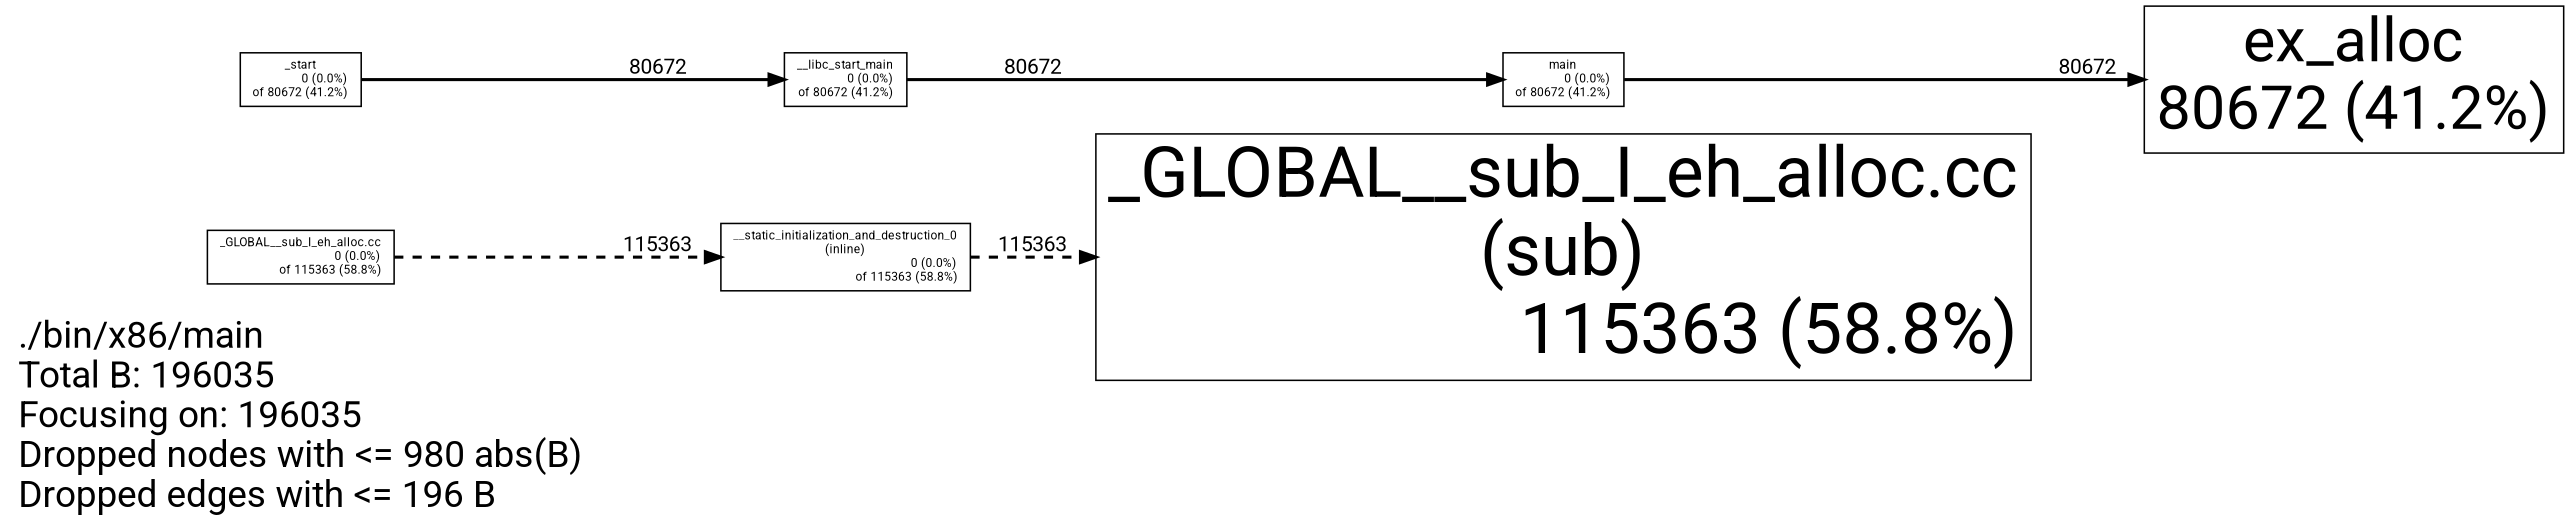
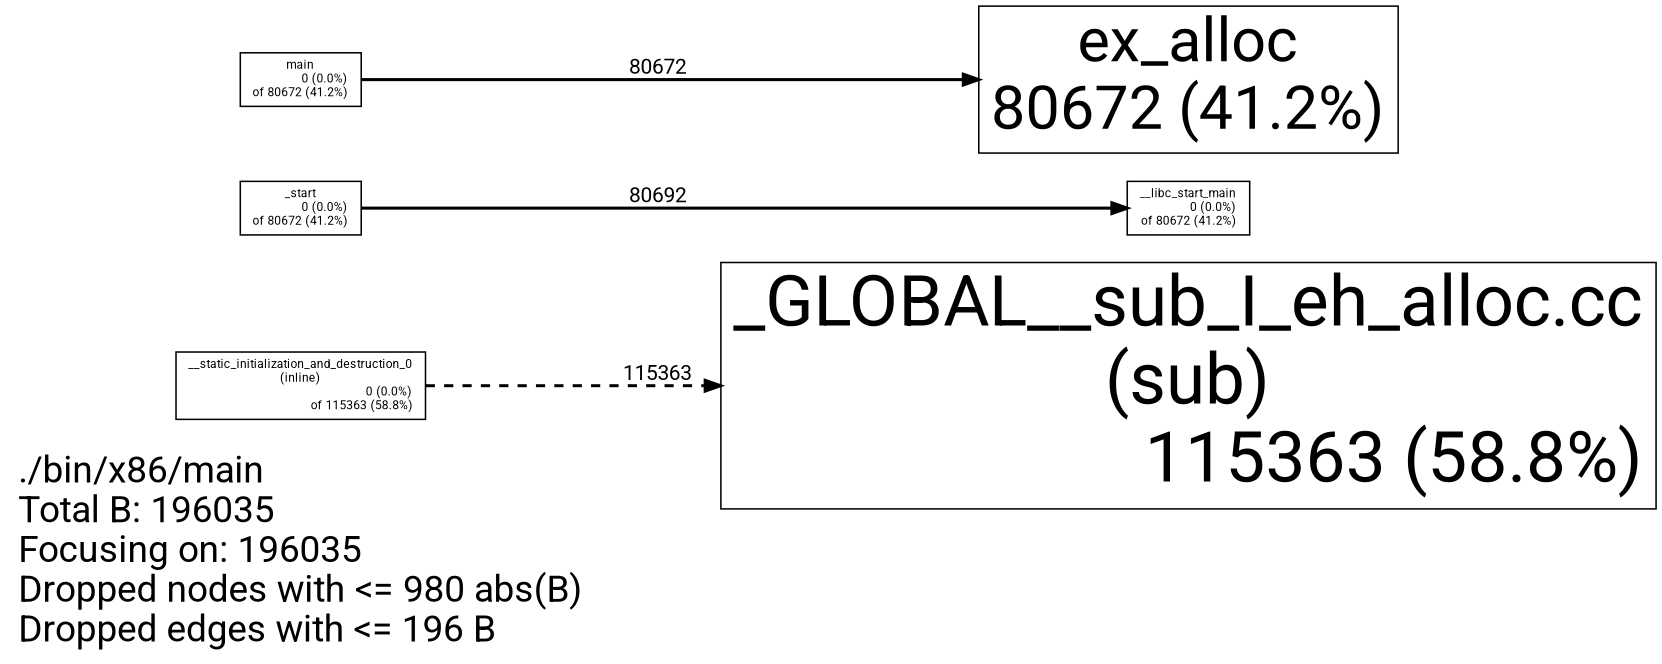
edge "_start 0 (0.0%) of 80672 (41.2%)" -> "__libc_start_main 0 (0.0%) of 80672 (41.2%)": label "80672" -> "80692"
edge "__libc_start_main 0 (0.0%) of 80672 (41.2%)" -> "main 0 (0.0%) of 80672 (41.2%)": removed, label "80672"
node "_GLOBAL__sub_I_eh_alloc.cc 0 (0.0%) of 115363 (58.8%)": removed
